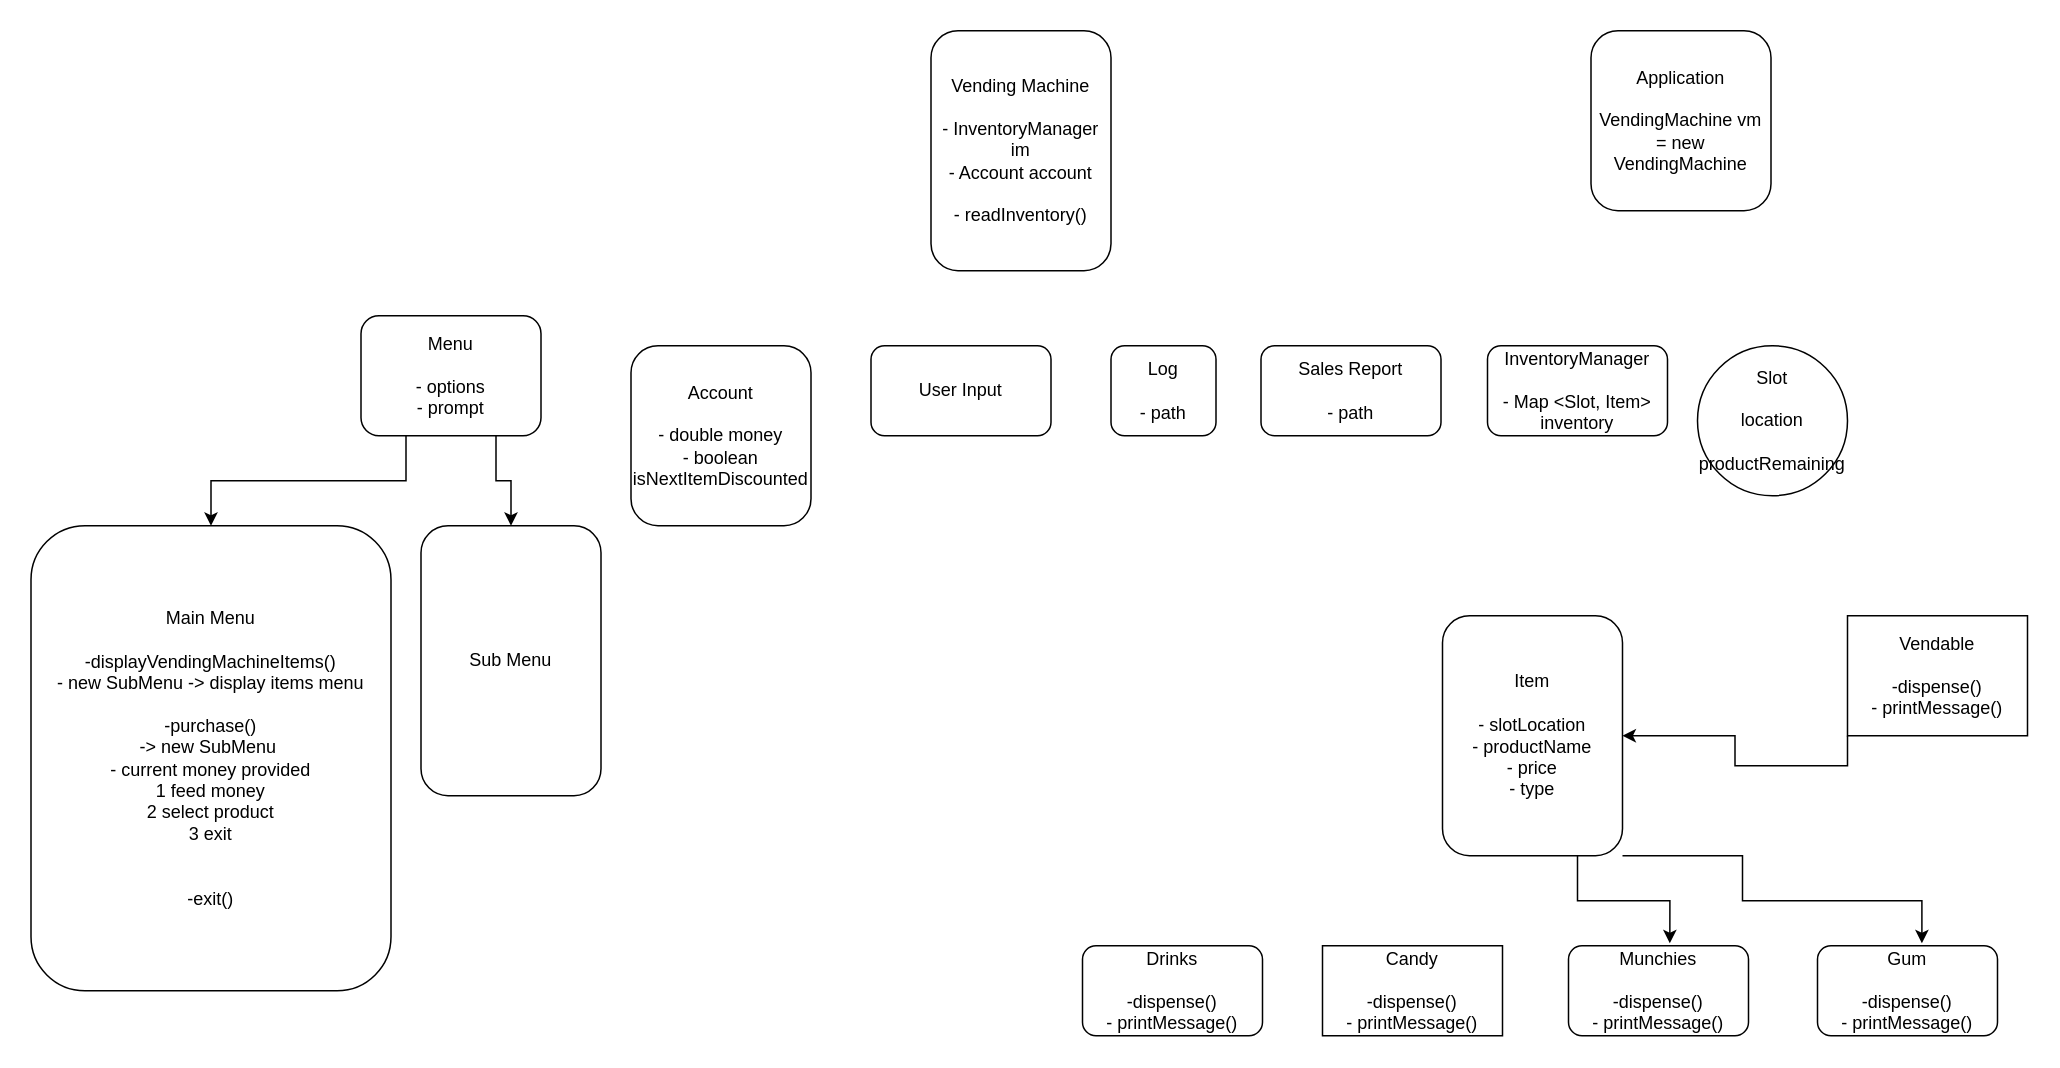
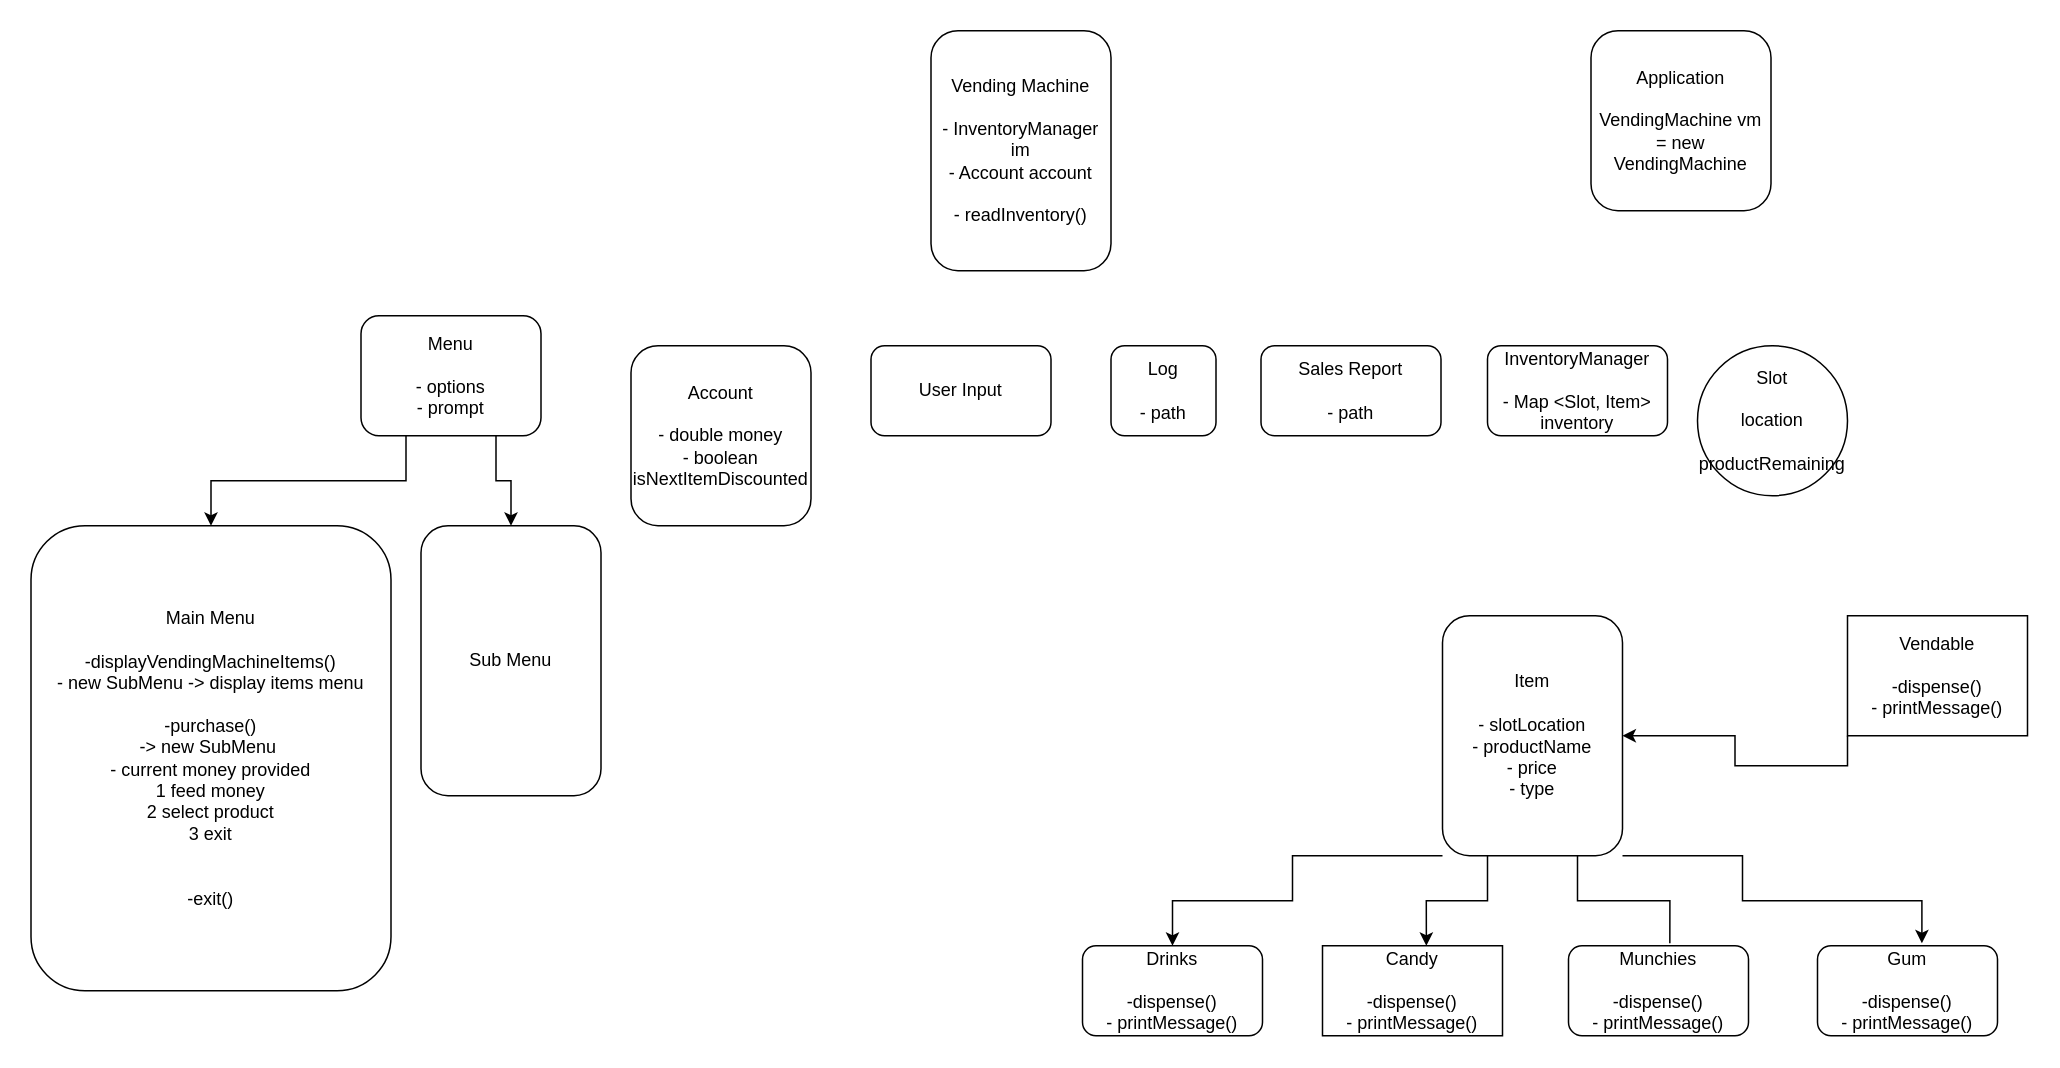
edge "Item - slotLocation - productName - price - type" -> "Drinks -dispense() - printMessage()": added
edge "Item - slotLocation - productName - price - type" -> "Candy -dispense()- printMessage()": added
edge "Item - slotLocation - productName - price - type" -> "Munchies -dispense()- printMessage()": arrowhead classic -> none
